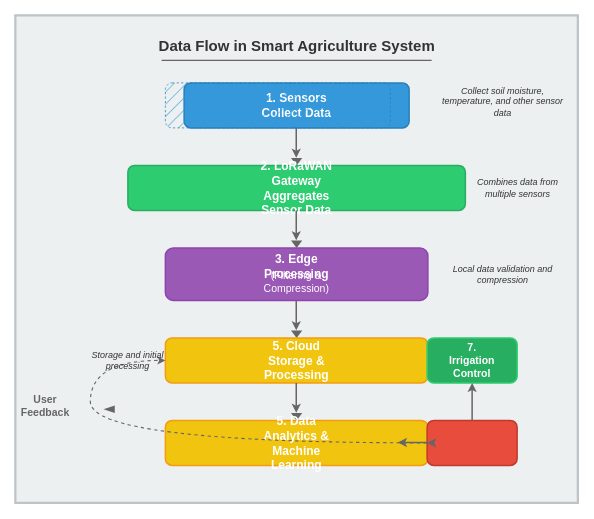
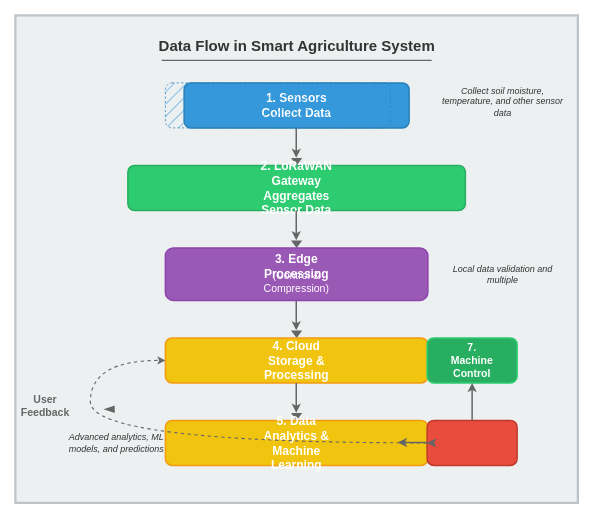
node "Combines data from multiple sensors": removed
node "Local data validation and compression": label "Local data validation and compression" -> "Local data validation and multiple"
node "(Filtering & Compression)": label "(Filtering & Compression)" -> "(Control & Compression)"
node "Storage and initial processing": removed
node "5. Cloud Storage & Processing": label "5. Cloud Storage & Processing" -> "4. Cloud Storage & Processing"
node "7. Irrigation Control": label "7. Irrigation Control" -> "7. Machine Control"
node "Advanced analytics, ML models, and predictions": added
